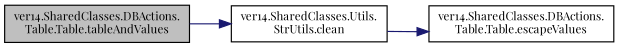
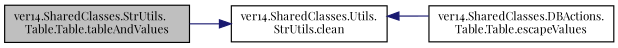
node "ver14.SharedClasses.DBActions. Table.Table.tableAndValues": label "ver14.SharedClasses.DBActions. Table.Table.tableAndValues" -> "ver14.SharedClasses.StrUtils. Table.Table.tableAndValues"
edge "ver14.SharedClasses.Utils. StrUtils.clean" -> "ver14.SharedClasses.DBActions. Table.Table.escapeValues": reversed
